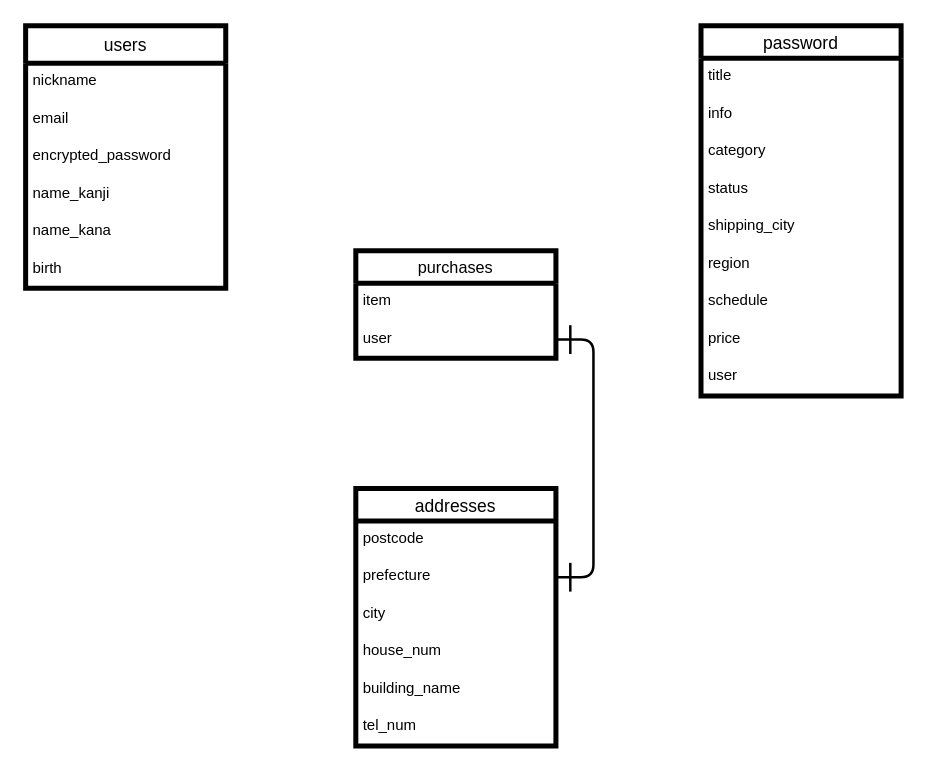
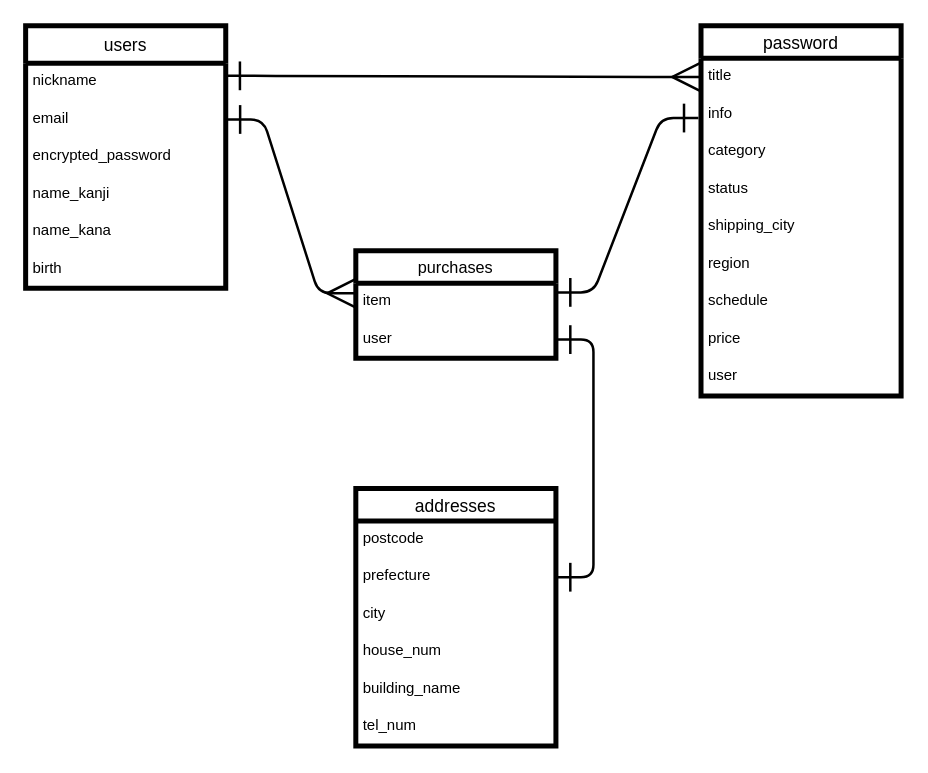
edge "title" -- "nickname": added
edge "email" -- "item": added
edge "info" -- "item": added
